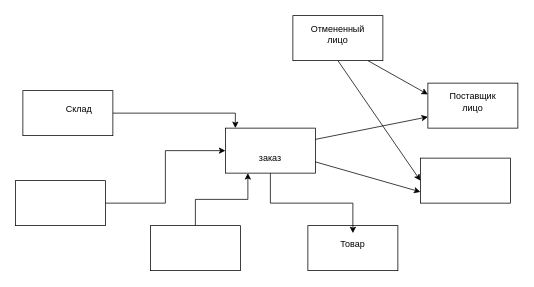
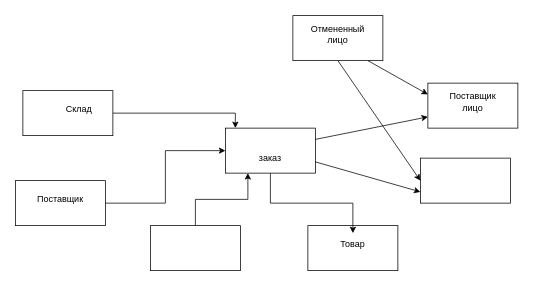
node "Поставщик": added
